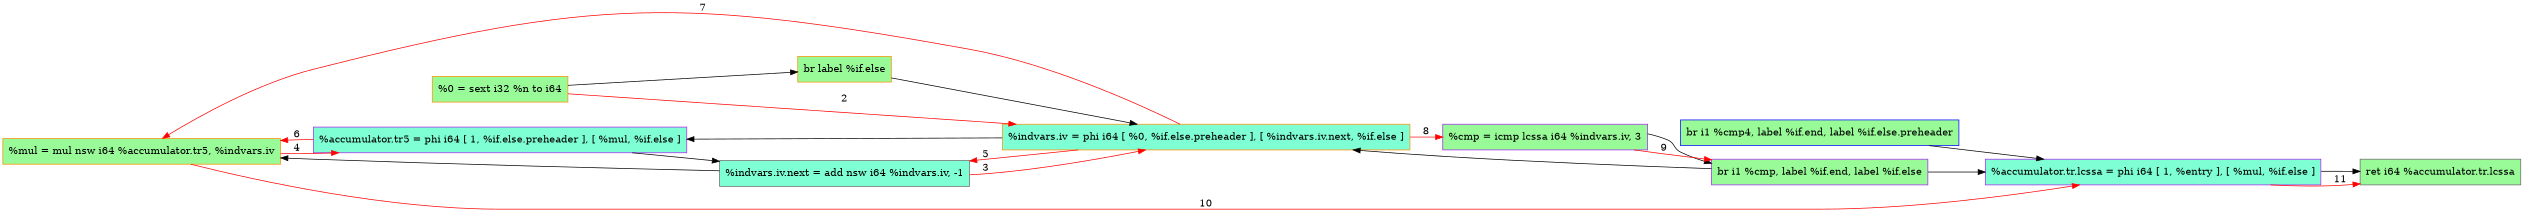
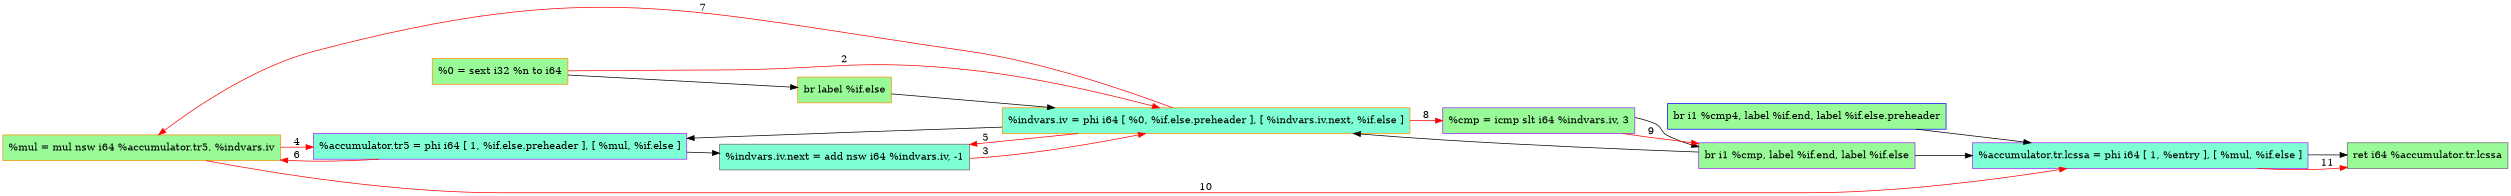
node "%cmp = icmp lcssa i64 %indvars.iv, 3": label "%cmp = icmp lcssa i64 %indvars.iv, 3" -> "%cmp = icmp slt i64 %indvars.iv, 3"
edge "%indvars.iv.next = add nsw i64 %indvars.iv, -1" -> "%mul = mul nsw i64 %accumulator.tr5, %indvars.iv": removed
